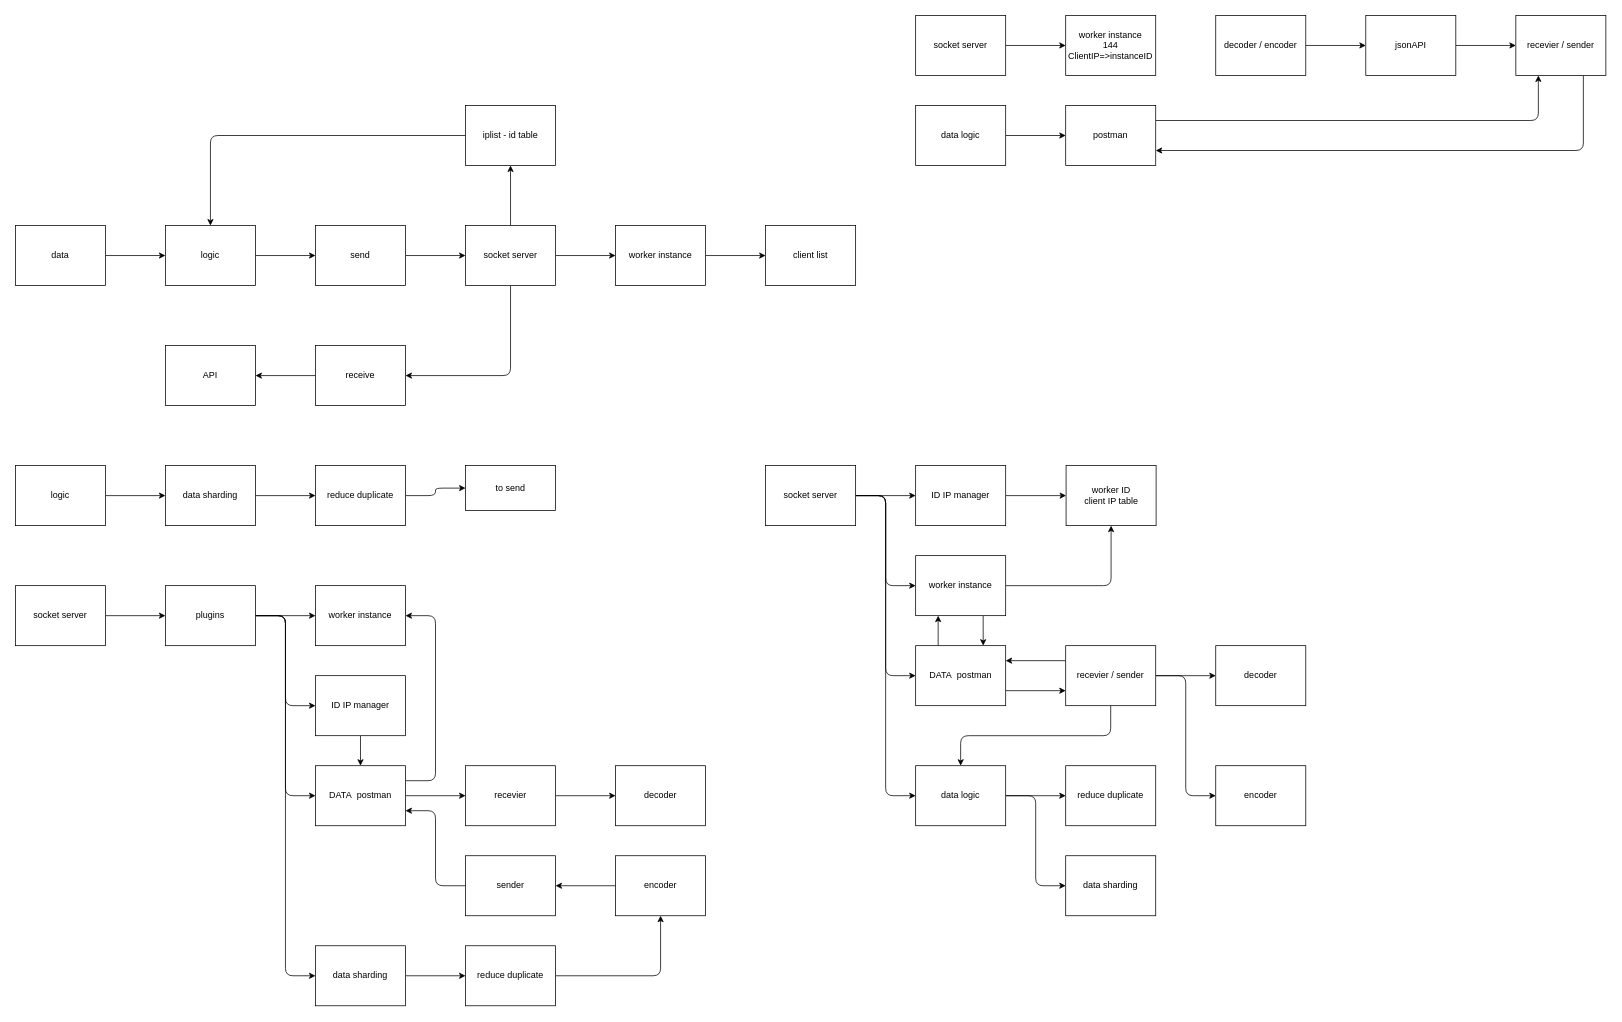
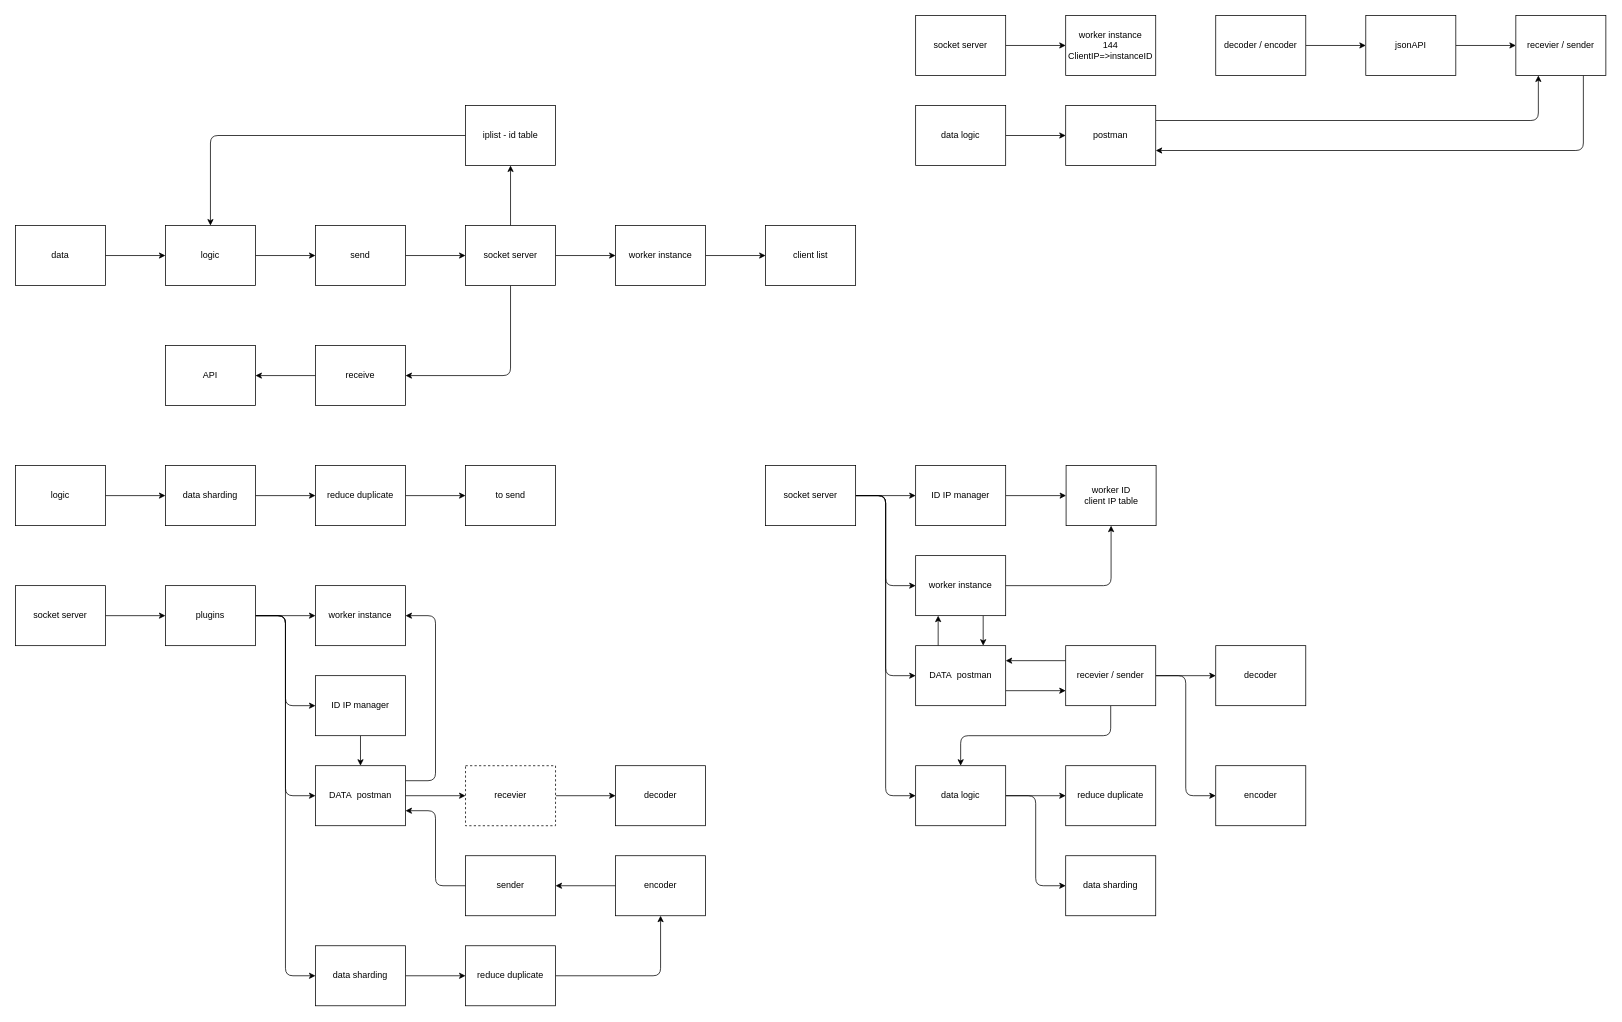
node "to send": size 90x45 -> 90x60
node "recevier": style solid -> dashed
